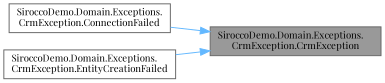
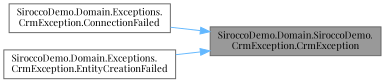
node "SiroccoDemo.Domain.Exceptions. CrmException.CrmException": label "SiroccoDemo.Domain.Exceptions. CrmException.CrmException" -> "SiroccoDemo.Domain.SiroccoDemo. CrmException.CrmException"
